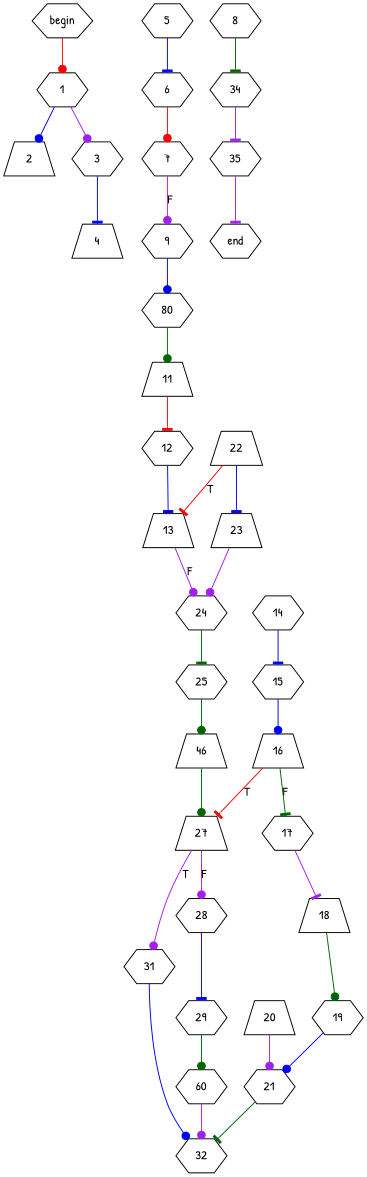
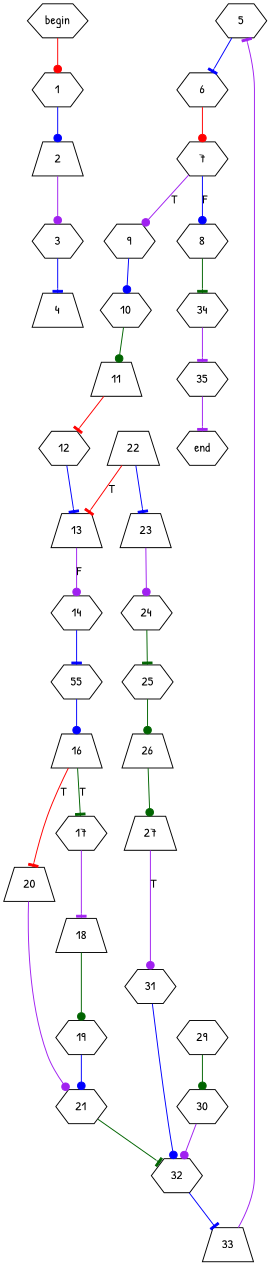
edge "1" -> "3": now "2" -> "3"
edge "7" -> "8": added, label "F"
edge "7" -> "9": label "F" -> "T"
node "80": label "80" -> "10"
edge "13" -> "24": now "13" -> "14"
node "15": label "15" -> "55"
node "46": label "46" -> "26"
edge "16" -> "27": now "16" -> "20"
edge "16" -> "17": label "F" -> "T"
node "28": removed
node "60": label "60" -> "30"
node "33": added
